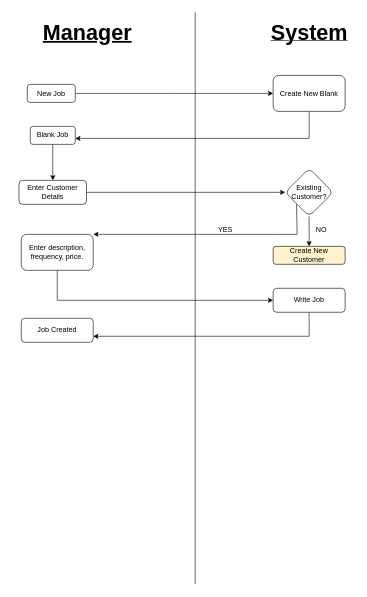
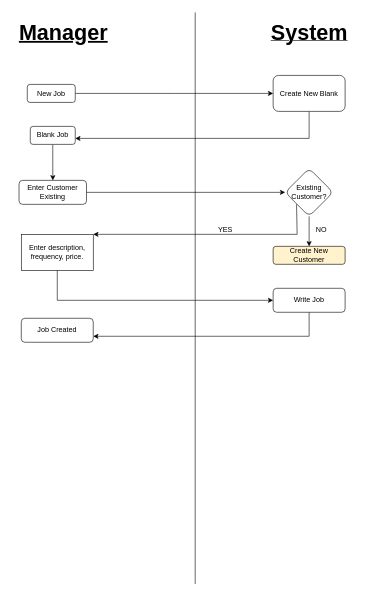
node "Manager": moved (87, 32) -> (63, 32)
node "Enter Customer Details": label "Enter Customer Details" -> "Enter Customer Existing"
node "Enter description, frequency, price.": shape rounded rectangle -> rectangle
